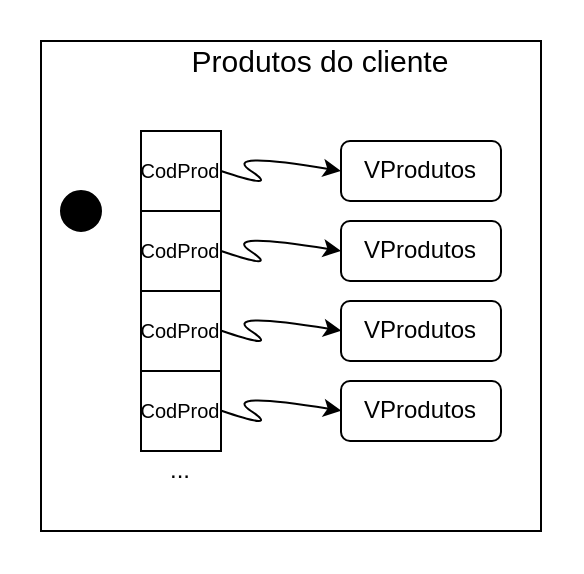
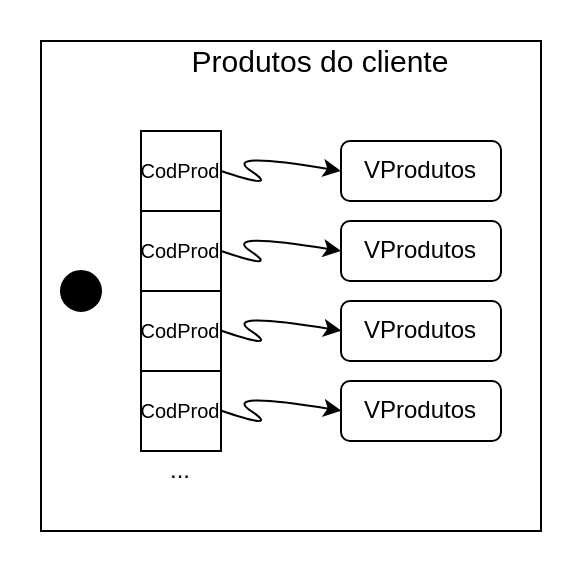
node "v": moved (81, 211) -> (81, 291)
